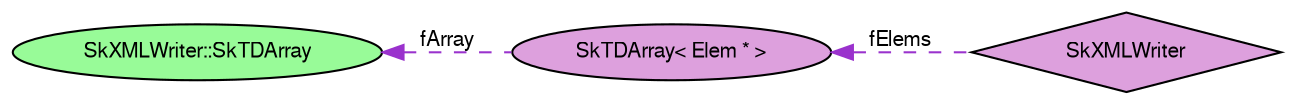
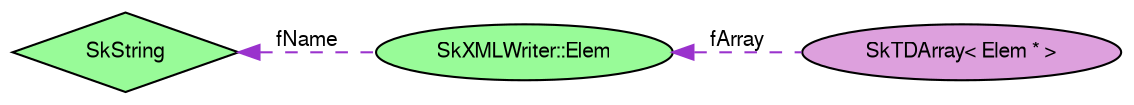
node "SkString": added
node "SkXMLWriter::SkTDArray": label "SkXMLWriter::SkTDArray" -> "SkXMLWriter::Elem"
node "SkXMLWriter": removed
